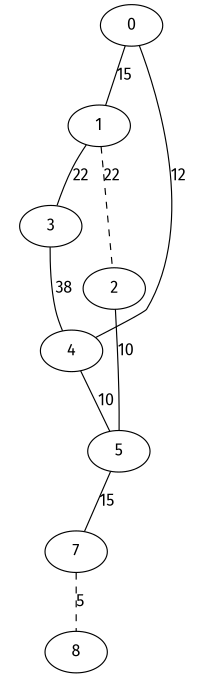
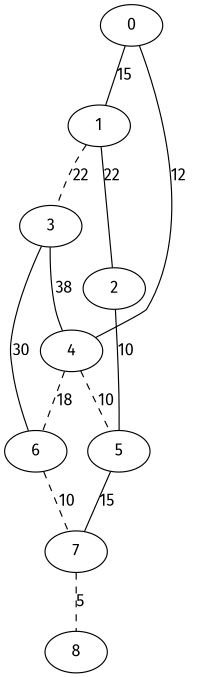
edge "1" -- "3": style solid -> dashed
edge "1" -- "2": style dashed -> solid
edge "4" -- "5": style solid -> dashed
node "6": added
